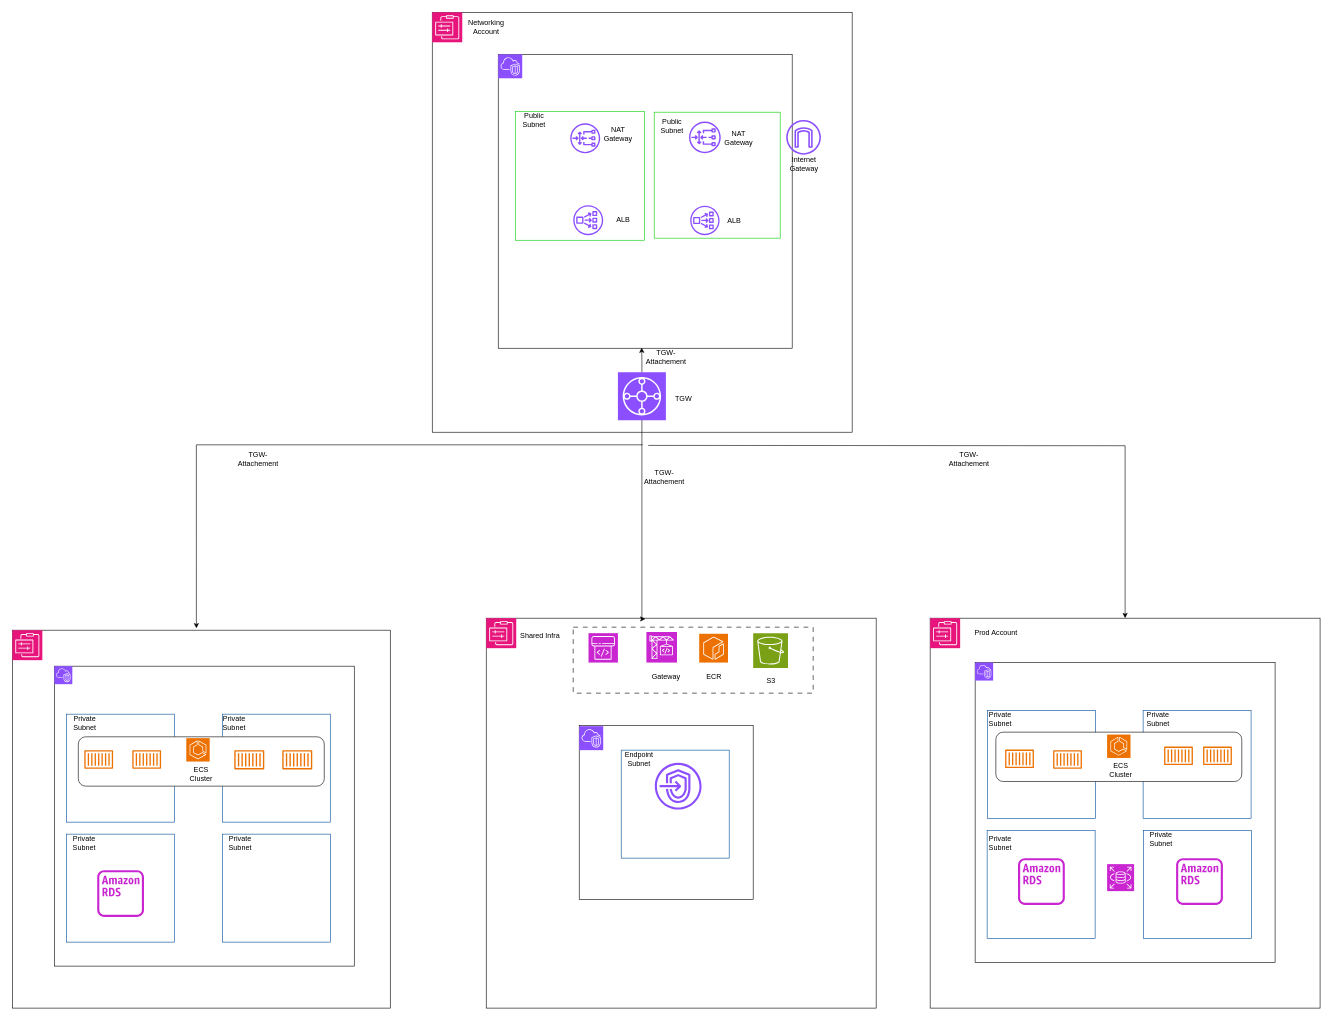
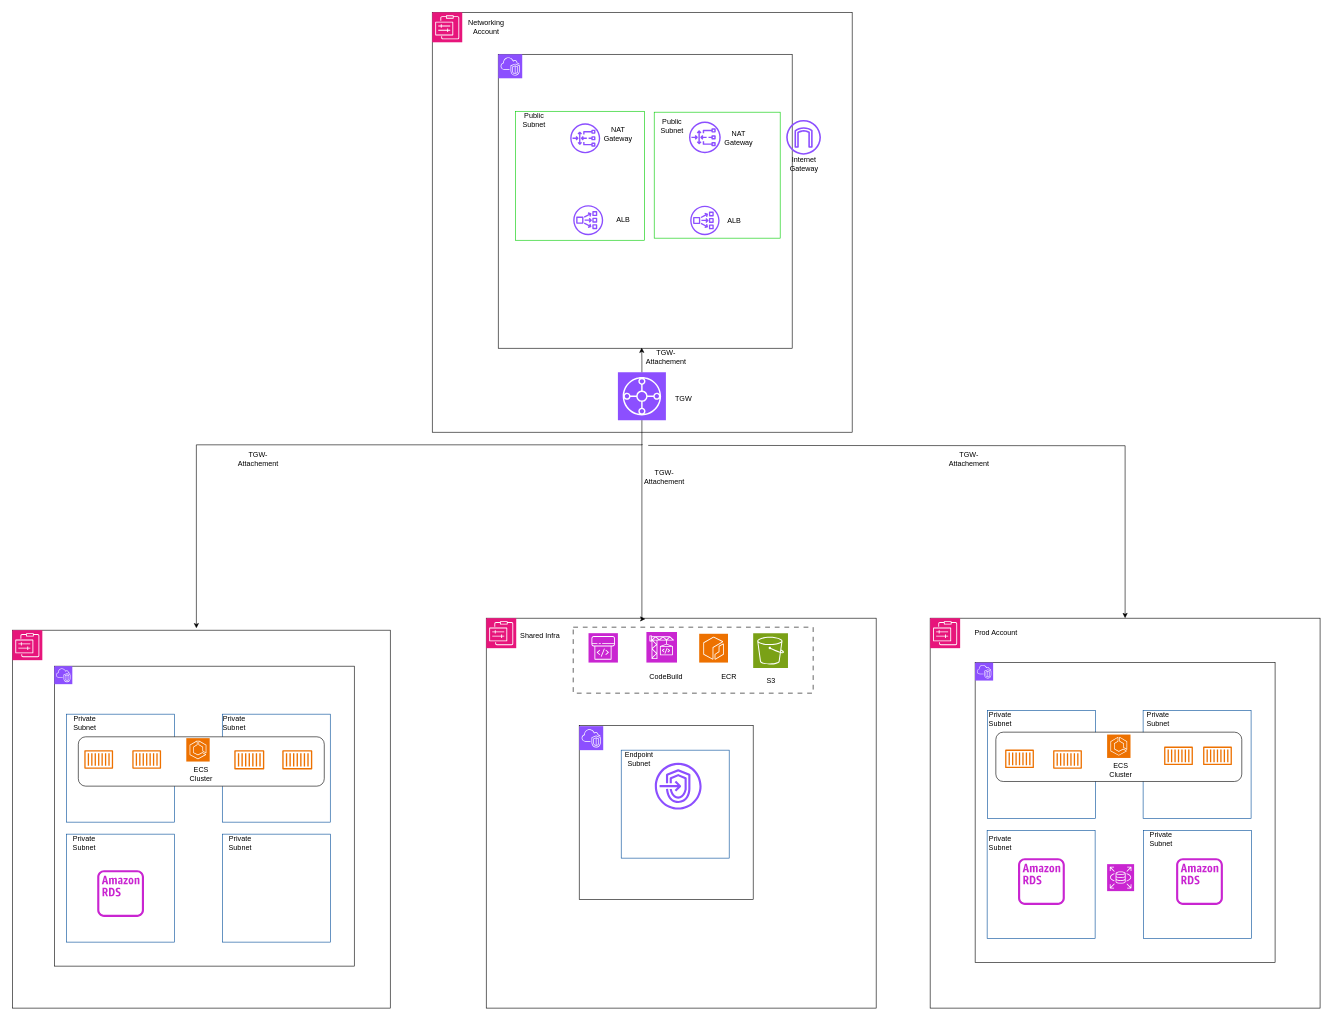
node "Gateway": label "Gateway" -> "CodeBuild"
node "ECR": moved (714, 677) -> (729, 677)
